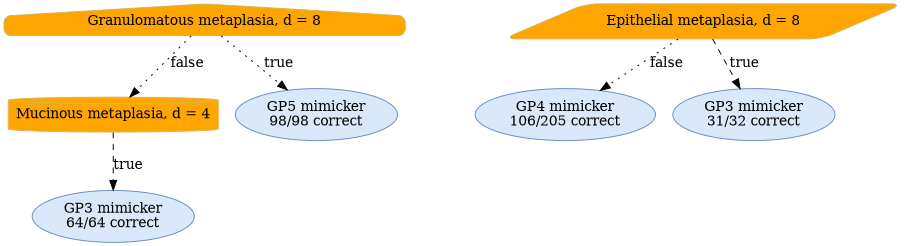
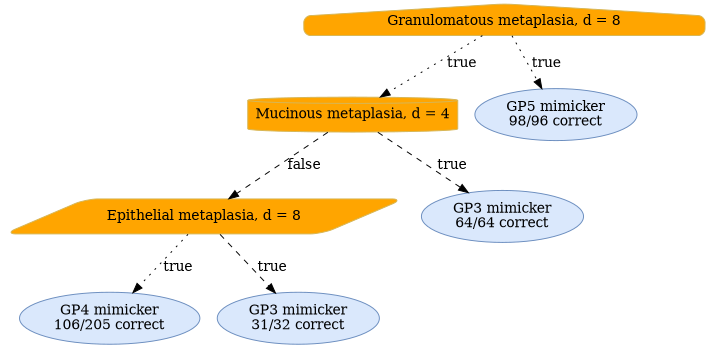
edge "Granulomatous metaplasia, d = 8" -> "Mucinous metaplasia, d = 4": label "false" -> "true"
edge "Epithelial metaplasia, d = 8" -> "GP4 mimicker": label "false" -> "true"
node "GP5 mimicker": text "98/98 correct" -> "98/96 correct"
edge "Mucinous metaplasia, d = 4" -> "Epithelial metaplasia, d = 8": added, label "false"
